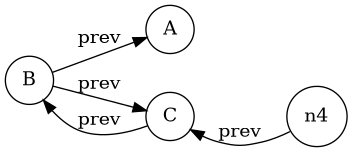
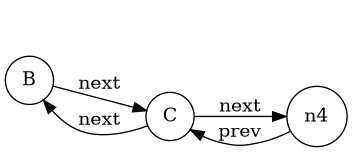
node "A": removed
edge "B" -> "C": label "prev" -> "next"
edge "C" -> "n4": added, label "next"
edge "C" -> "B": label "prev" -> "next"
